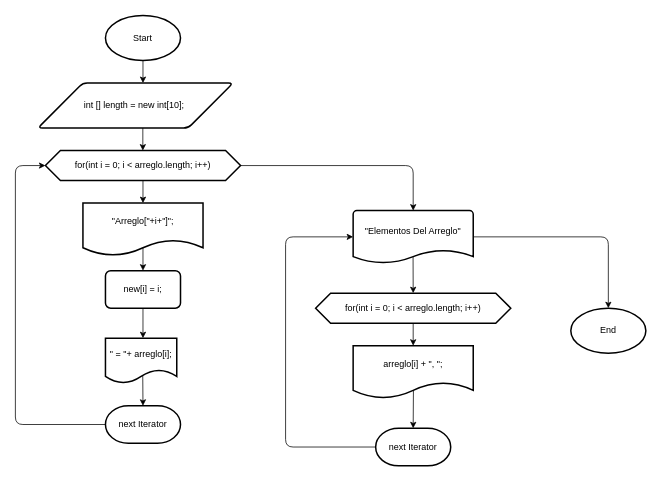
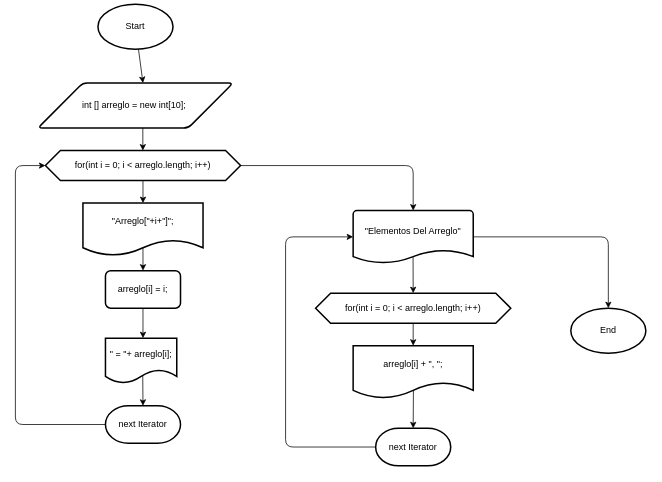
node "Start": moved (143, 38) -> (135, 27)
node "int [] length = new int[10];": label "int [] length = new int[10];" -> "int [] arreglo = new int[10];"
node "new[i] = i;": label "new[i] = i;" -> "arreglo[i] = i;"
